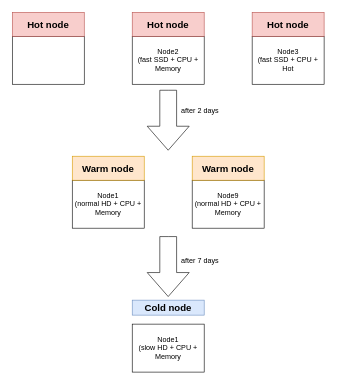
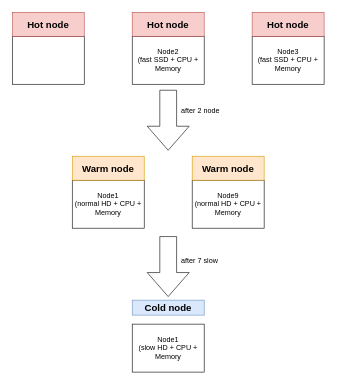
node "Node3 (fast SSD + CPU + Hot": label "Node3 (fast SSD + CPU + Hot" -> "Node3 (fast SSD + CPU + Memory"
node "after 2 days": label "after 2 days" -> "after 2 node"
node "after 7 days": label "after 7 days" -> "after 7 slow"
